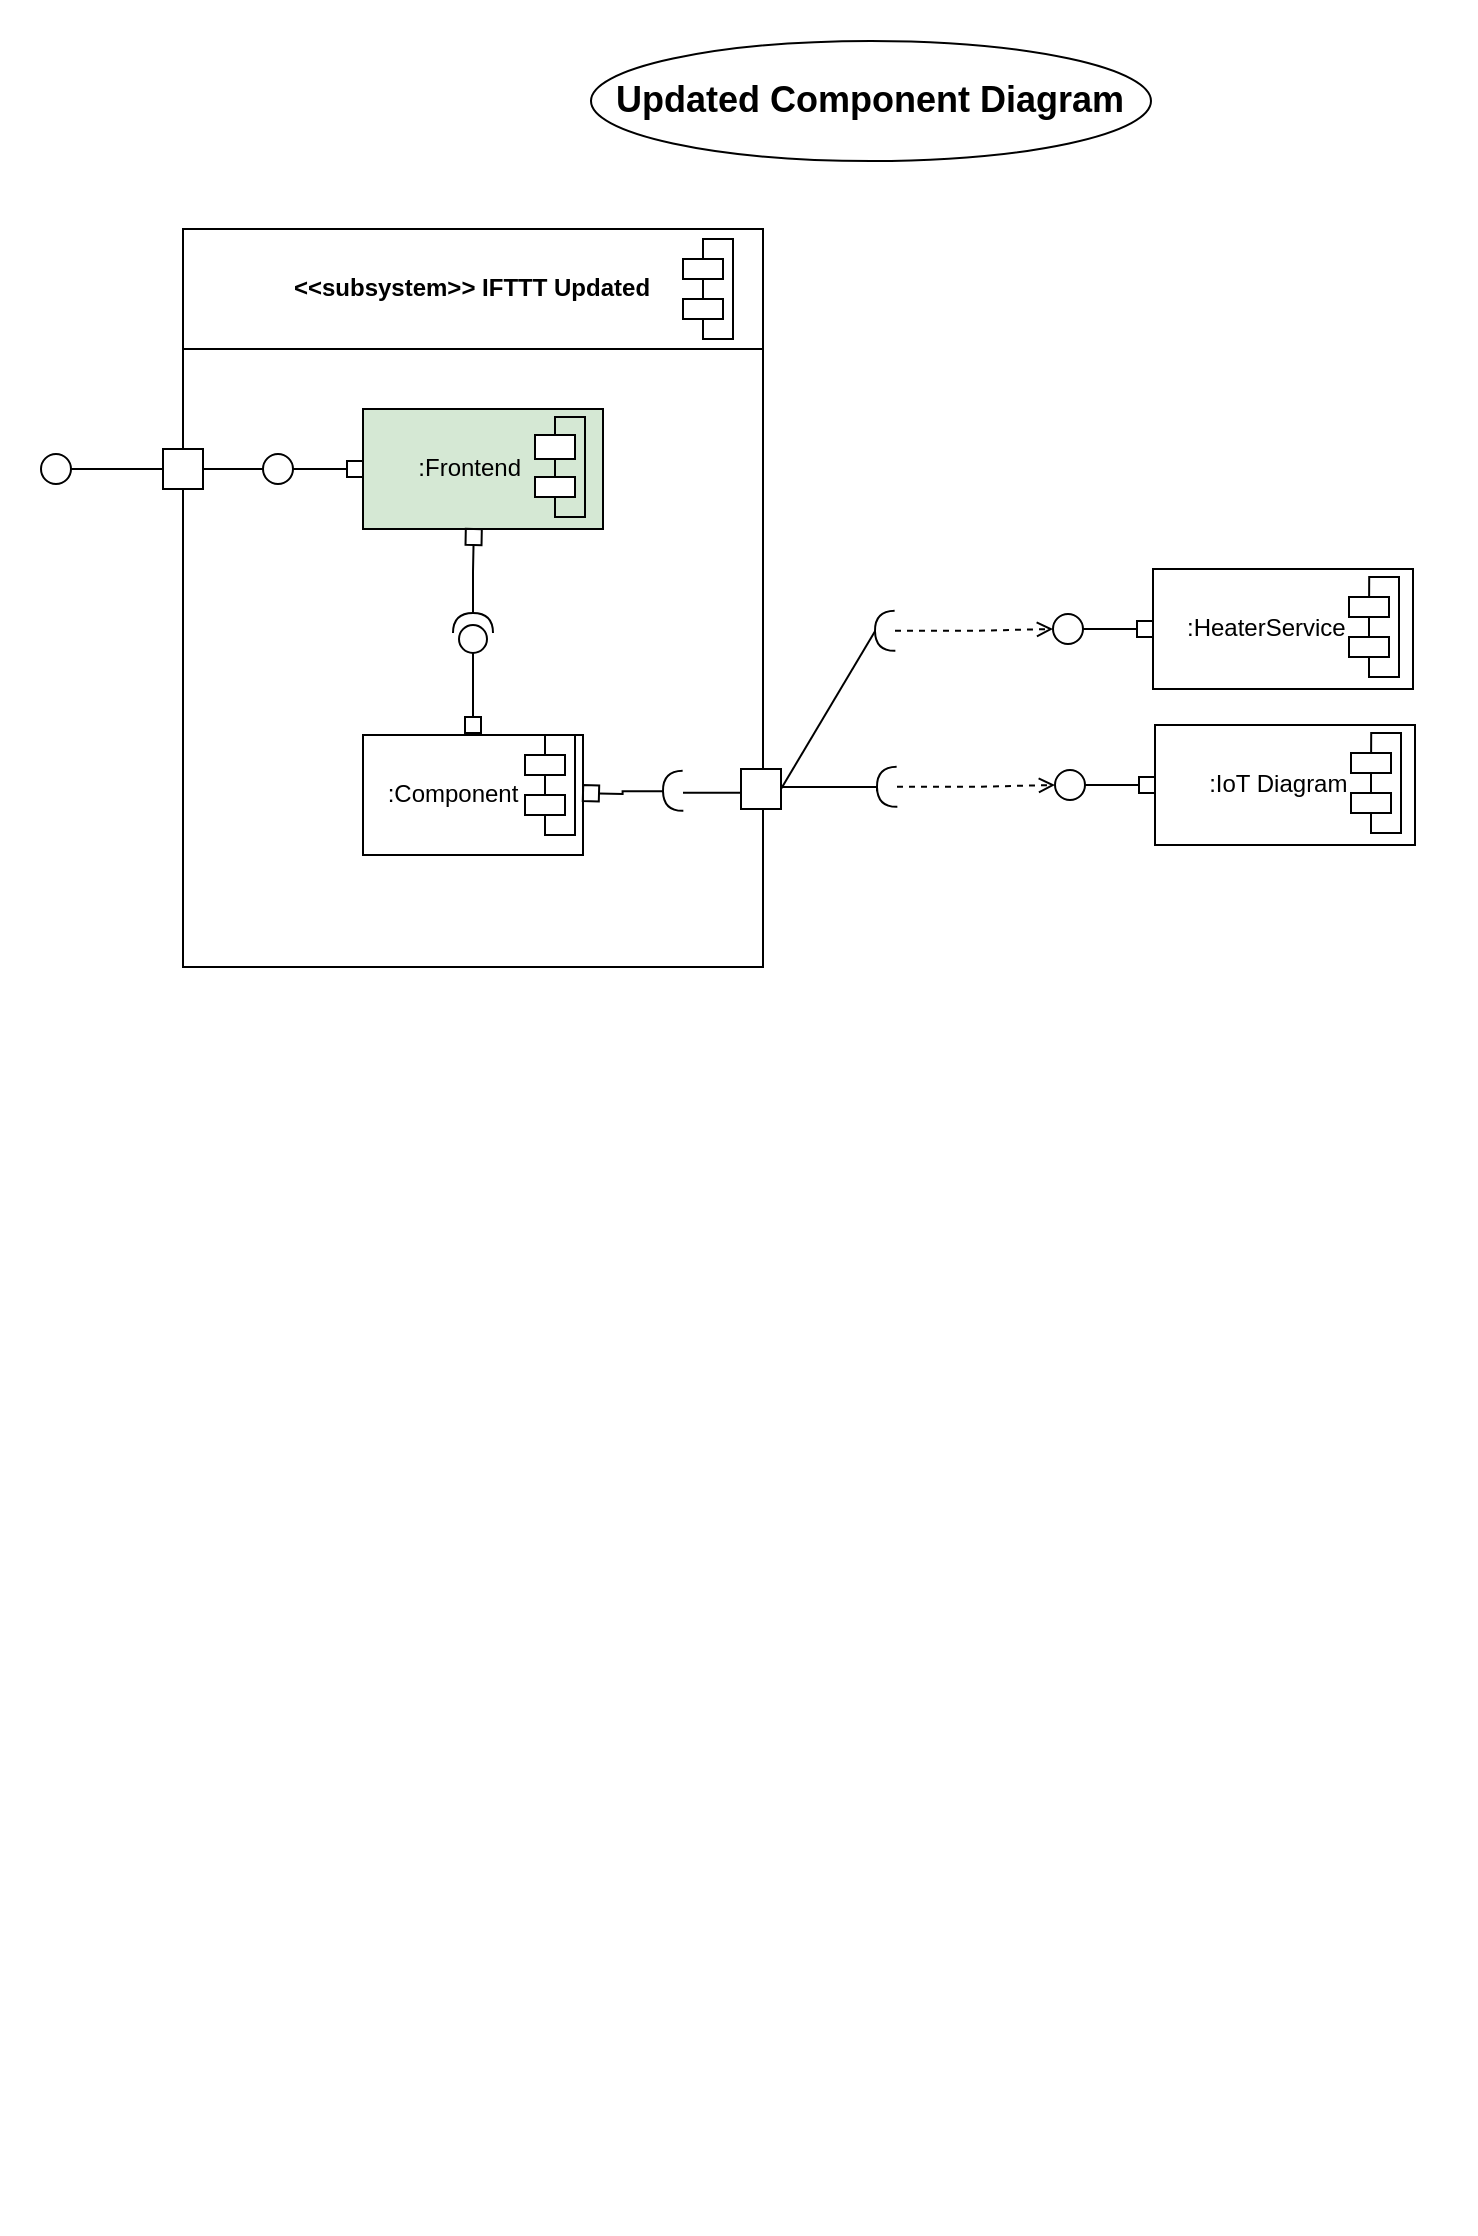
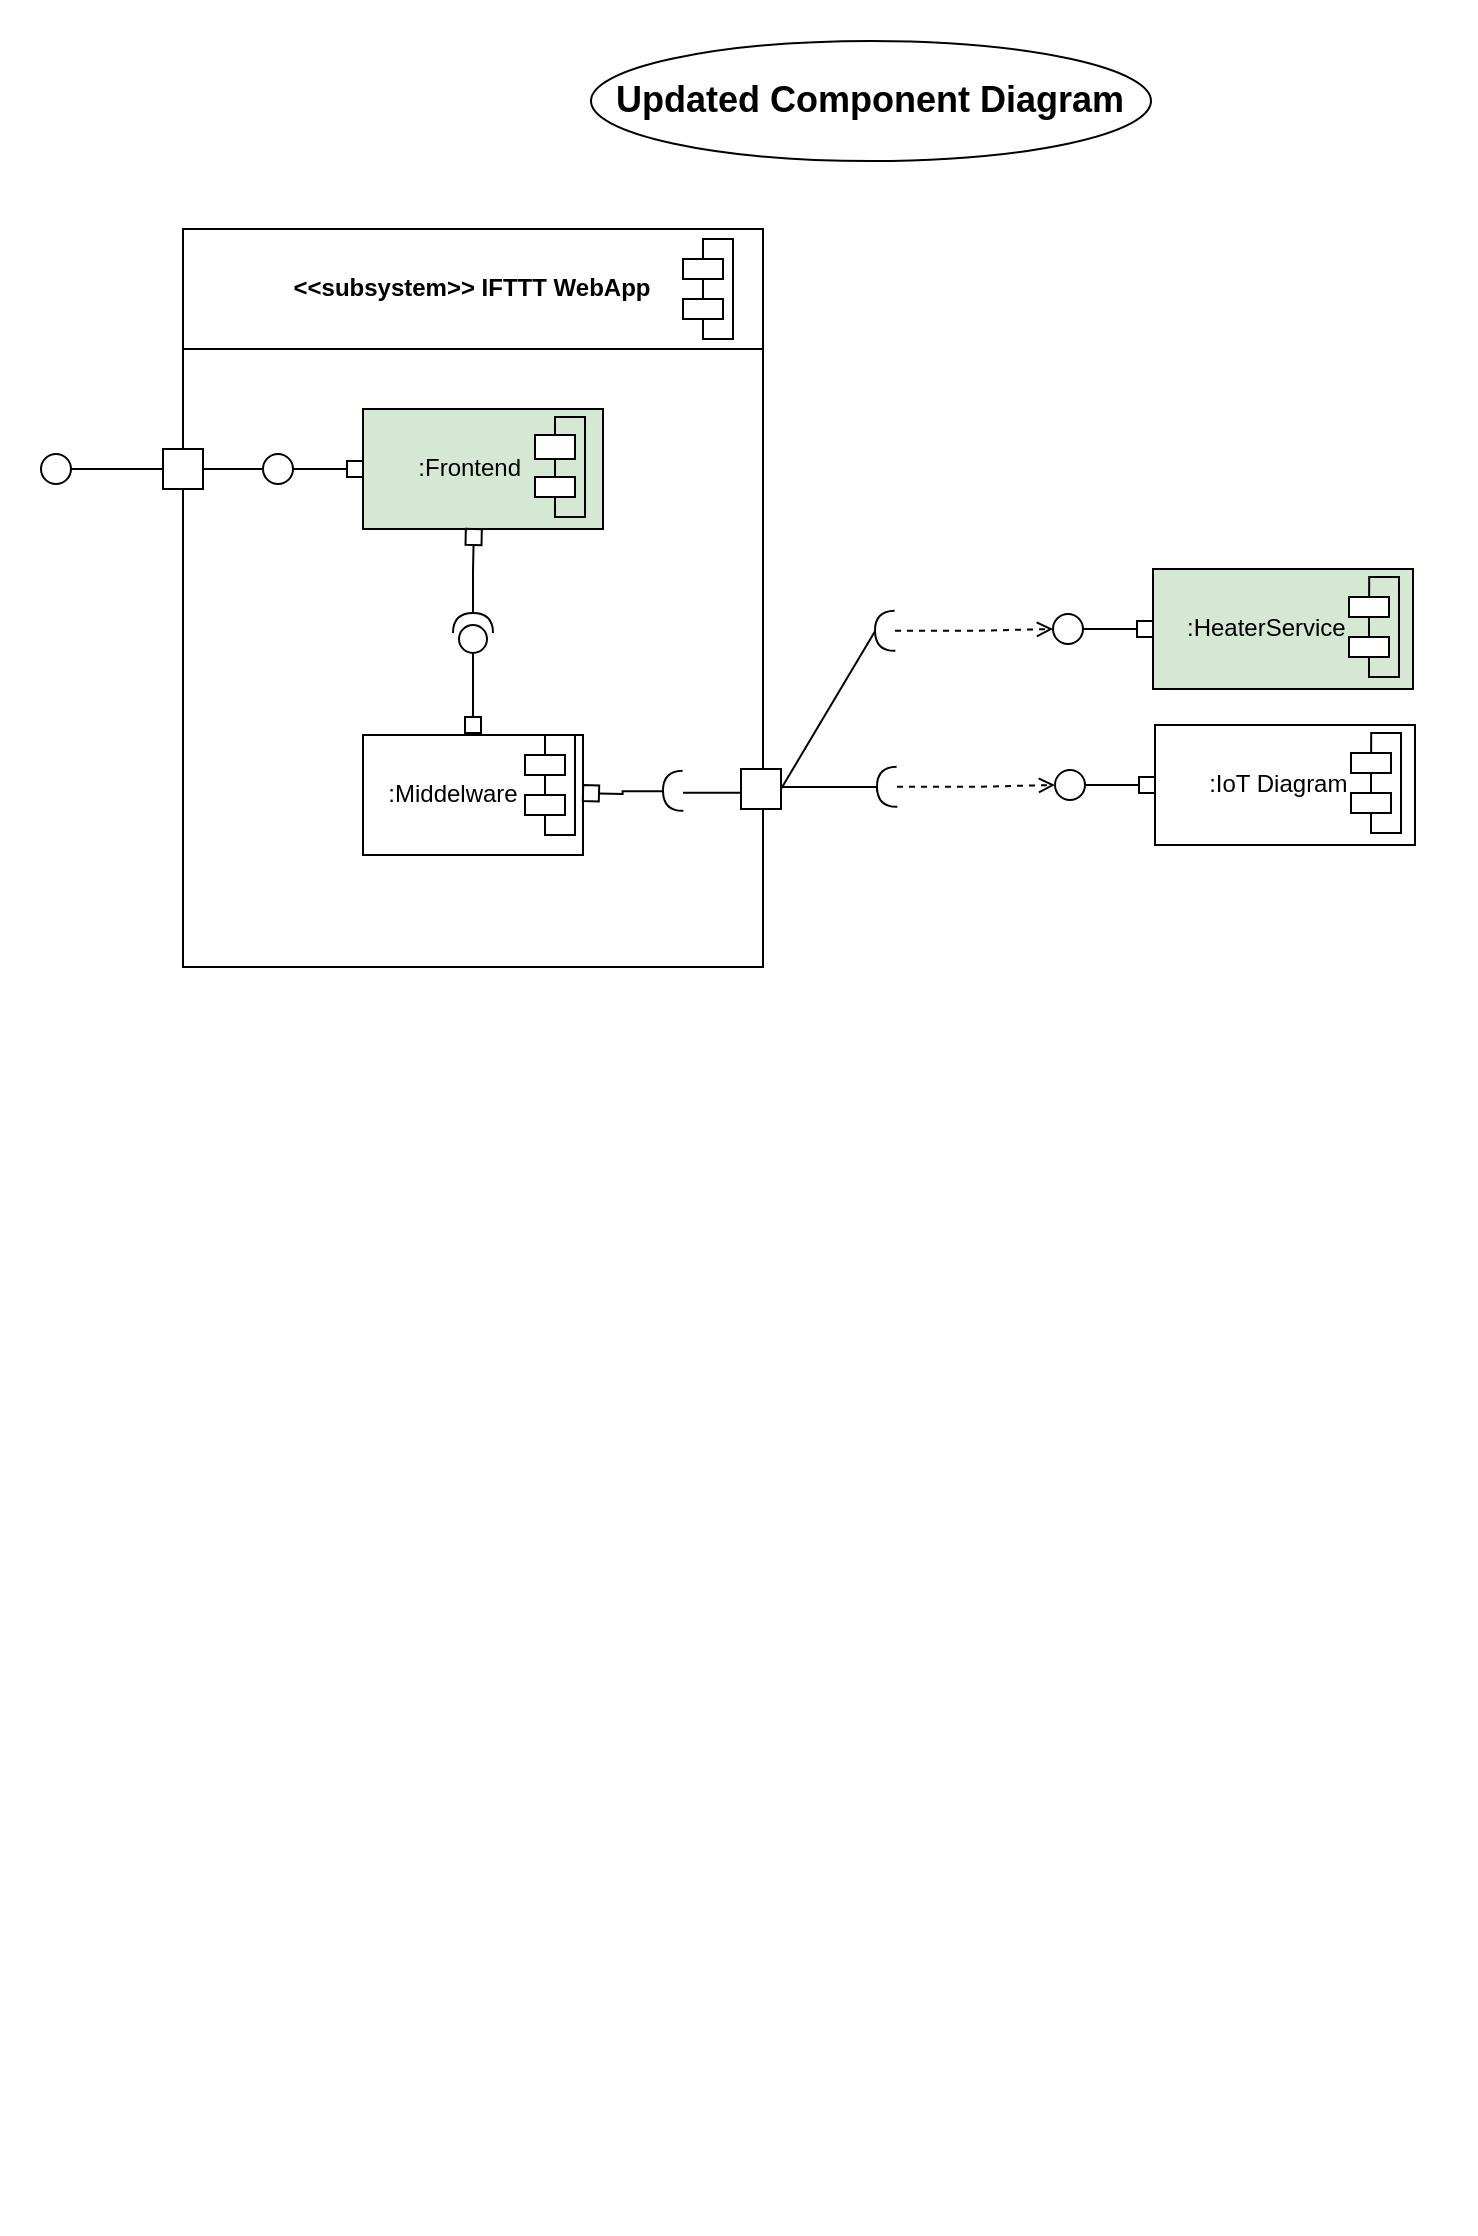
node "<<subsystem>> IFTTT Updated": label "<<subsystem>> IFTTT Updated" -> "<<subsystem>> IFTTT WebApp"
node ":HeaterService": fillcolor #ffffff -> #d5e8d4
node ":Component": label ":Component" -> ":Middelware"
